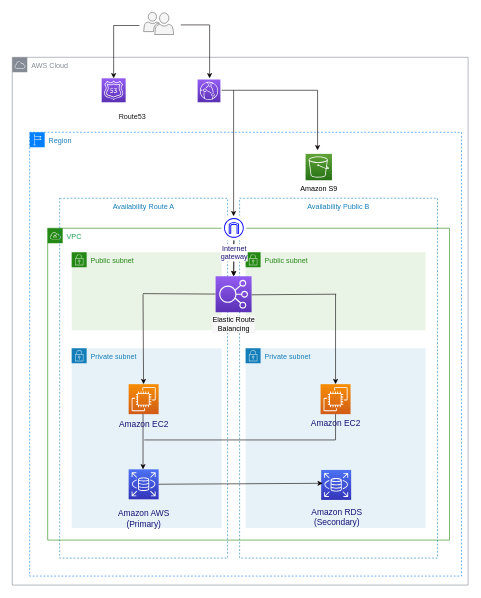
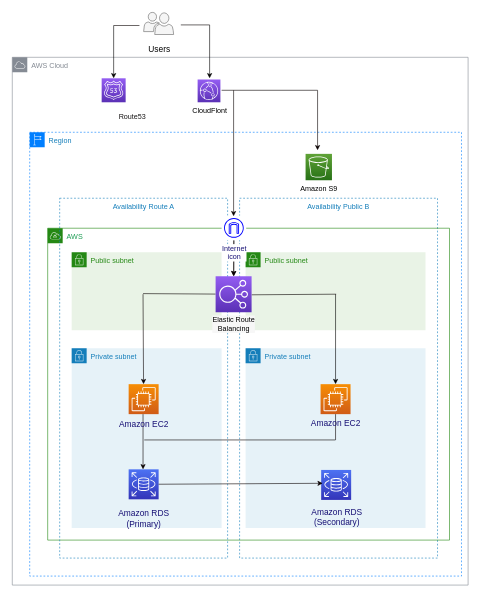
node "Users": added
node "CloudFlont": added
node "VPC": label "VPC" -> "AWS"
node "Internet gateway": label "Internet gateway" -> "Internet icon"
node "Amazon AWS (Primary)": label "Amazon AWS (Primary)" -> "Amazon RDS (Primary)"
